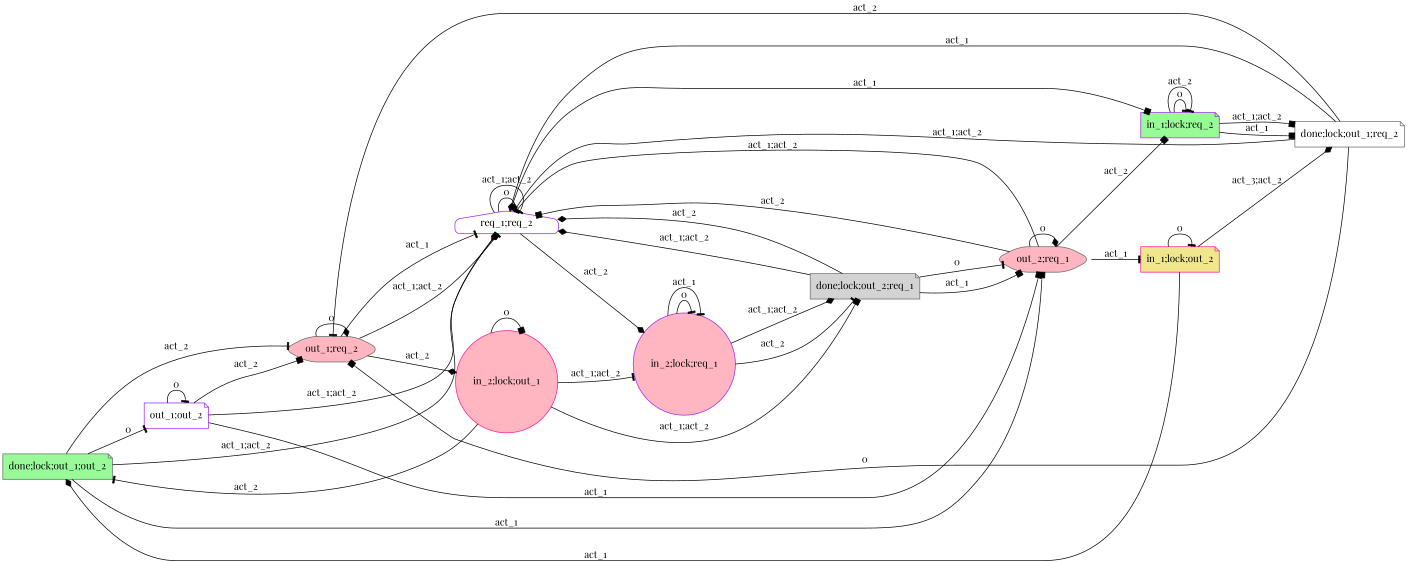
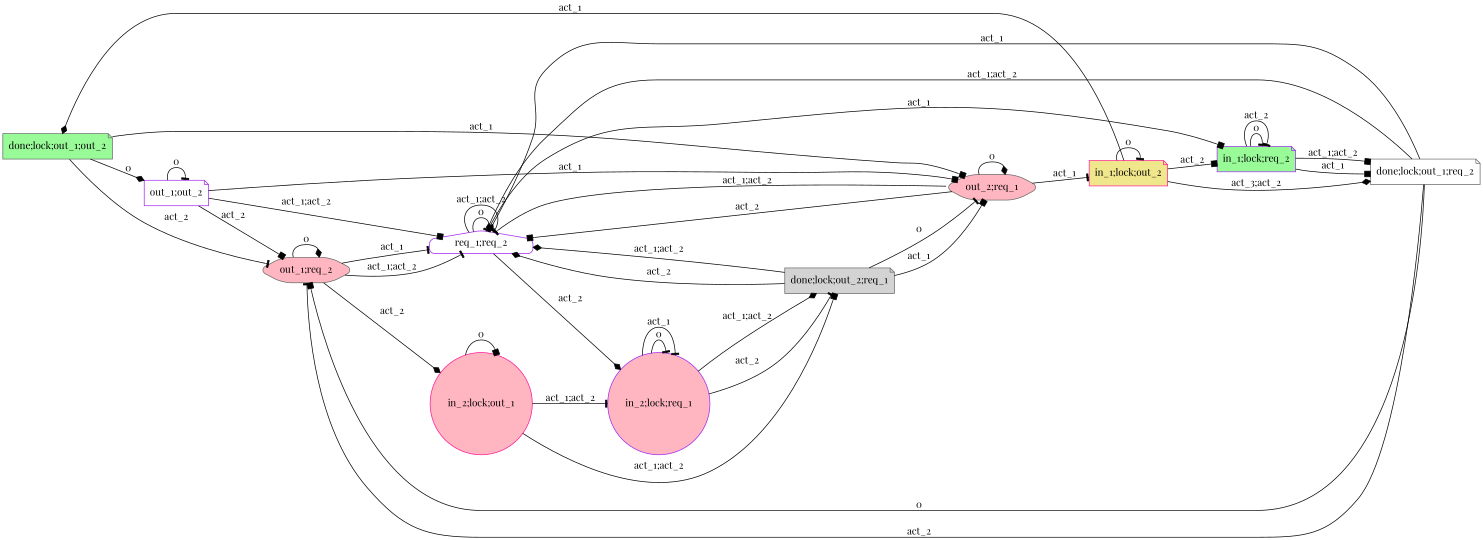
edge "out_2;req_1" -> "in_1;lock;req_2": now "in_1;lock;out_2" -> "in_1;lock;req_2"
edge "done;lock;out_1;out_2" -> "req_1;req_2": removed, label "act_1;act_2"
edge "done;lock;out_1;out_2" -> "out_1;out_2": arrowhead tee -> diamond
edge "in_2;lock;out_1" -> "done;lock;out_1;out_2": removed, label "act_2"
